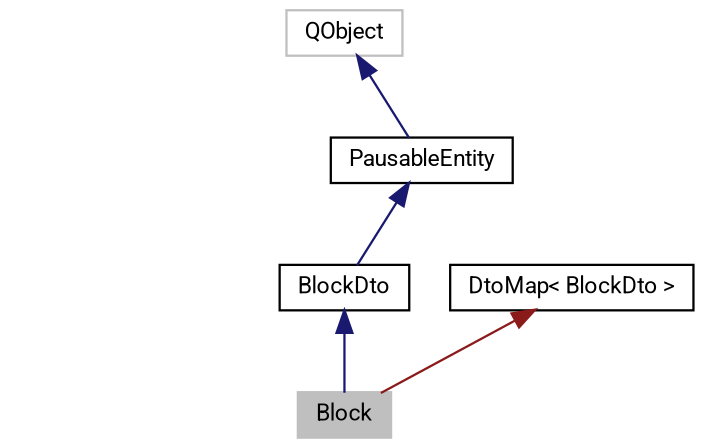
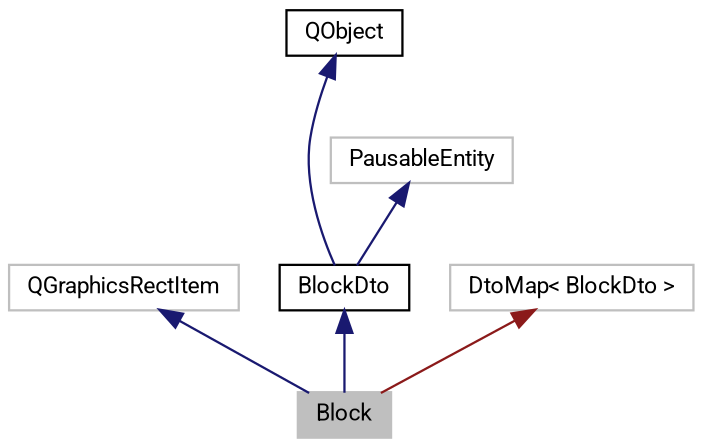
node "QObject": color grey75 -> black
edge "PausableEntity" -> "QObject": now "BlockDto" -> "QObject"
node "PausableEntity": color black -> grey75
node "QGraphicsRectItem": added
node "DtoMap< BlockDto >": color black -> grey75
